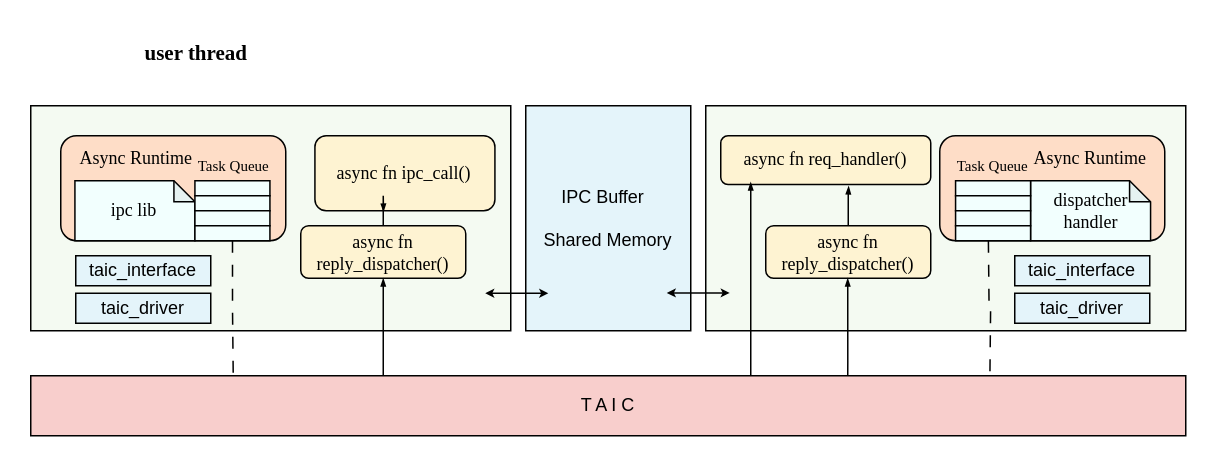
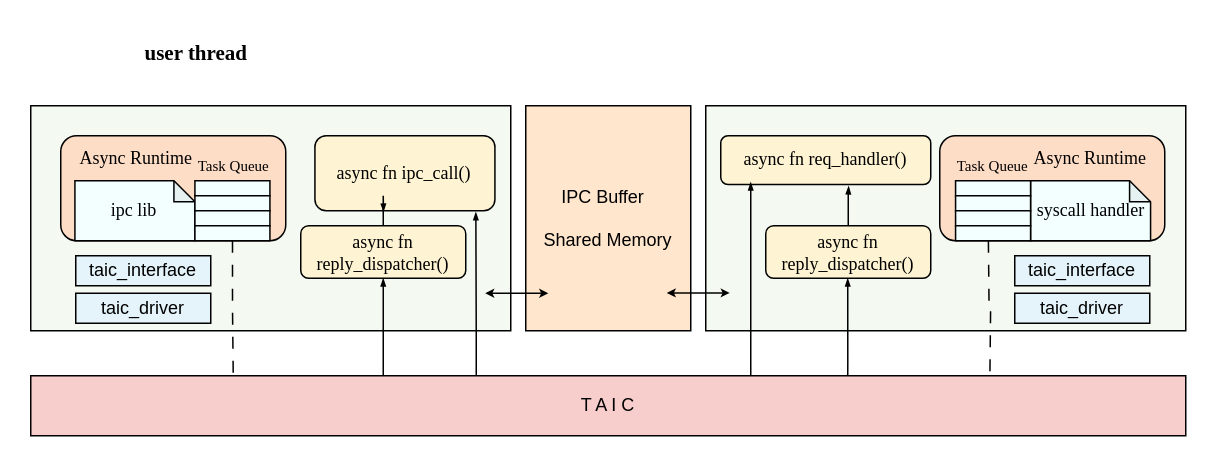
node "dispatcher handler": label "dispatcher handler" -> "syscall handler"
node "IPC Buffer Shared Memory": fillcolor #e4f4fa -> #ffe6cc
edge "T A I C" -> "async fn ipc_call()": added
